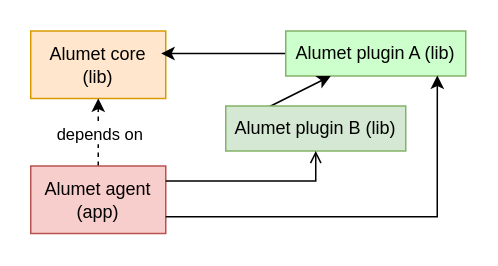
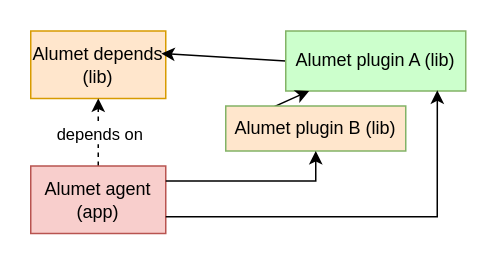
node "Alumet plugin A (lib)": size 180x45 -> 180x60
node "Alumet core (lib)": label "Alumet core (lib)" -> "Alumet depends (lib)"
node "Alumet plugin B (lib)": fillcolor #d5e8d4 -> #ffe6cc
edge "Alumet agent (app)" -> "Alumet plugin B (lib)": arrowhead open -> classic
